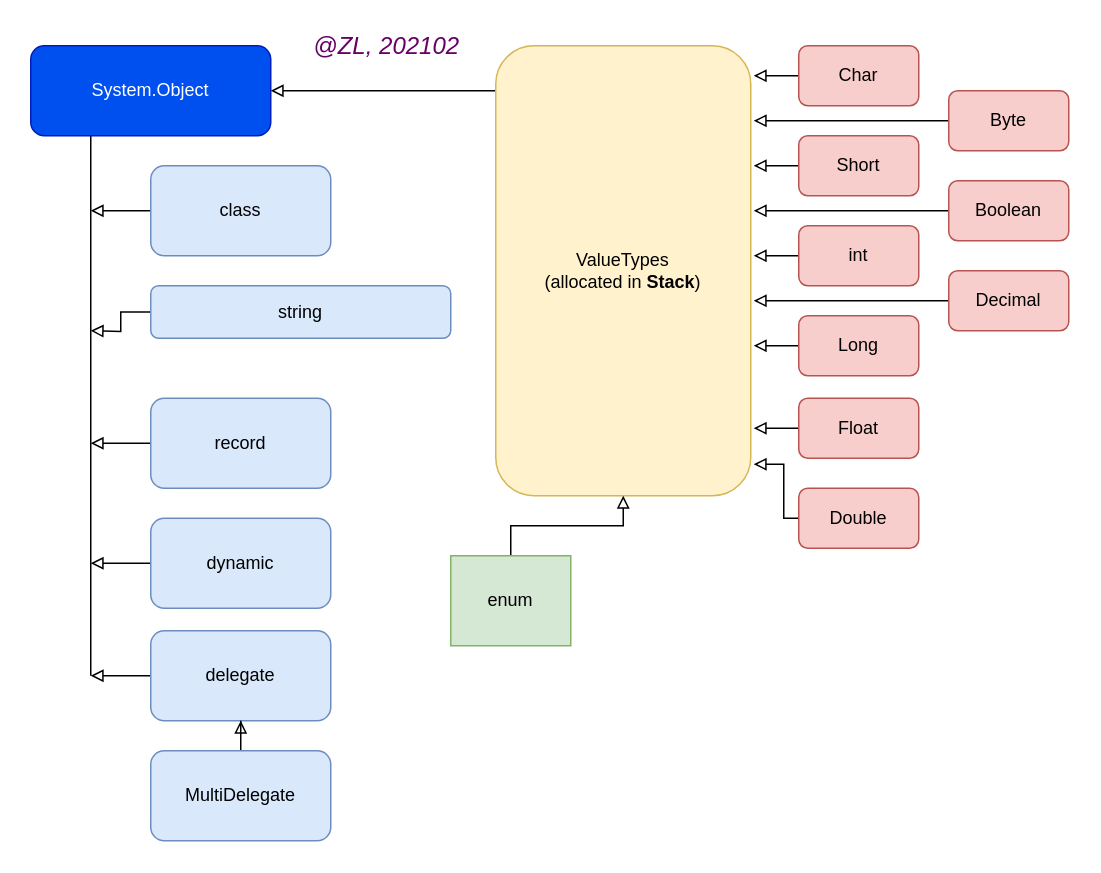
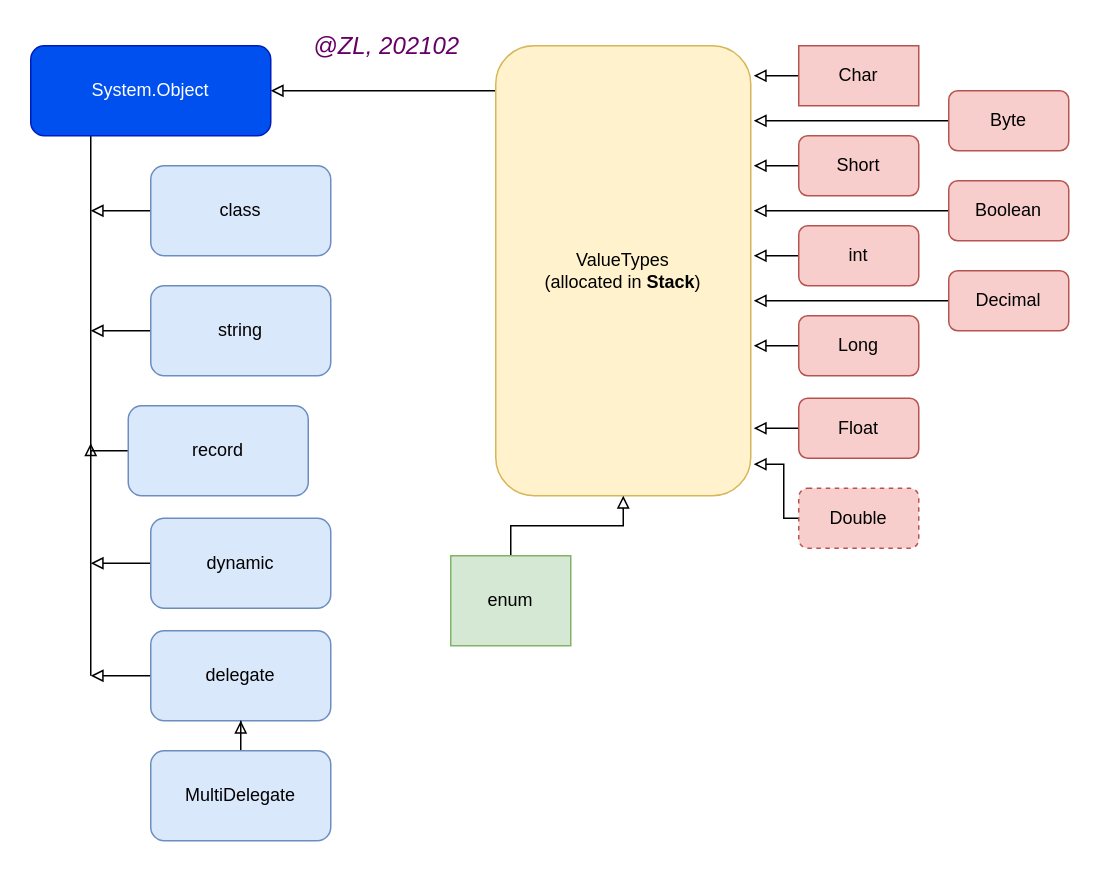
node "Char": shape rounded rectangle -> rectangle
node "string": size 300x53 -> 180x90
node "record": moved (241, 443) -> (218, 451)
node "Double": style solid -> dashed
